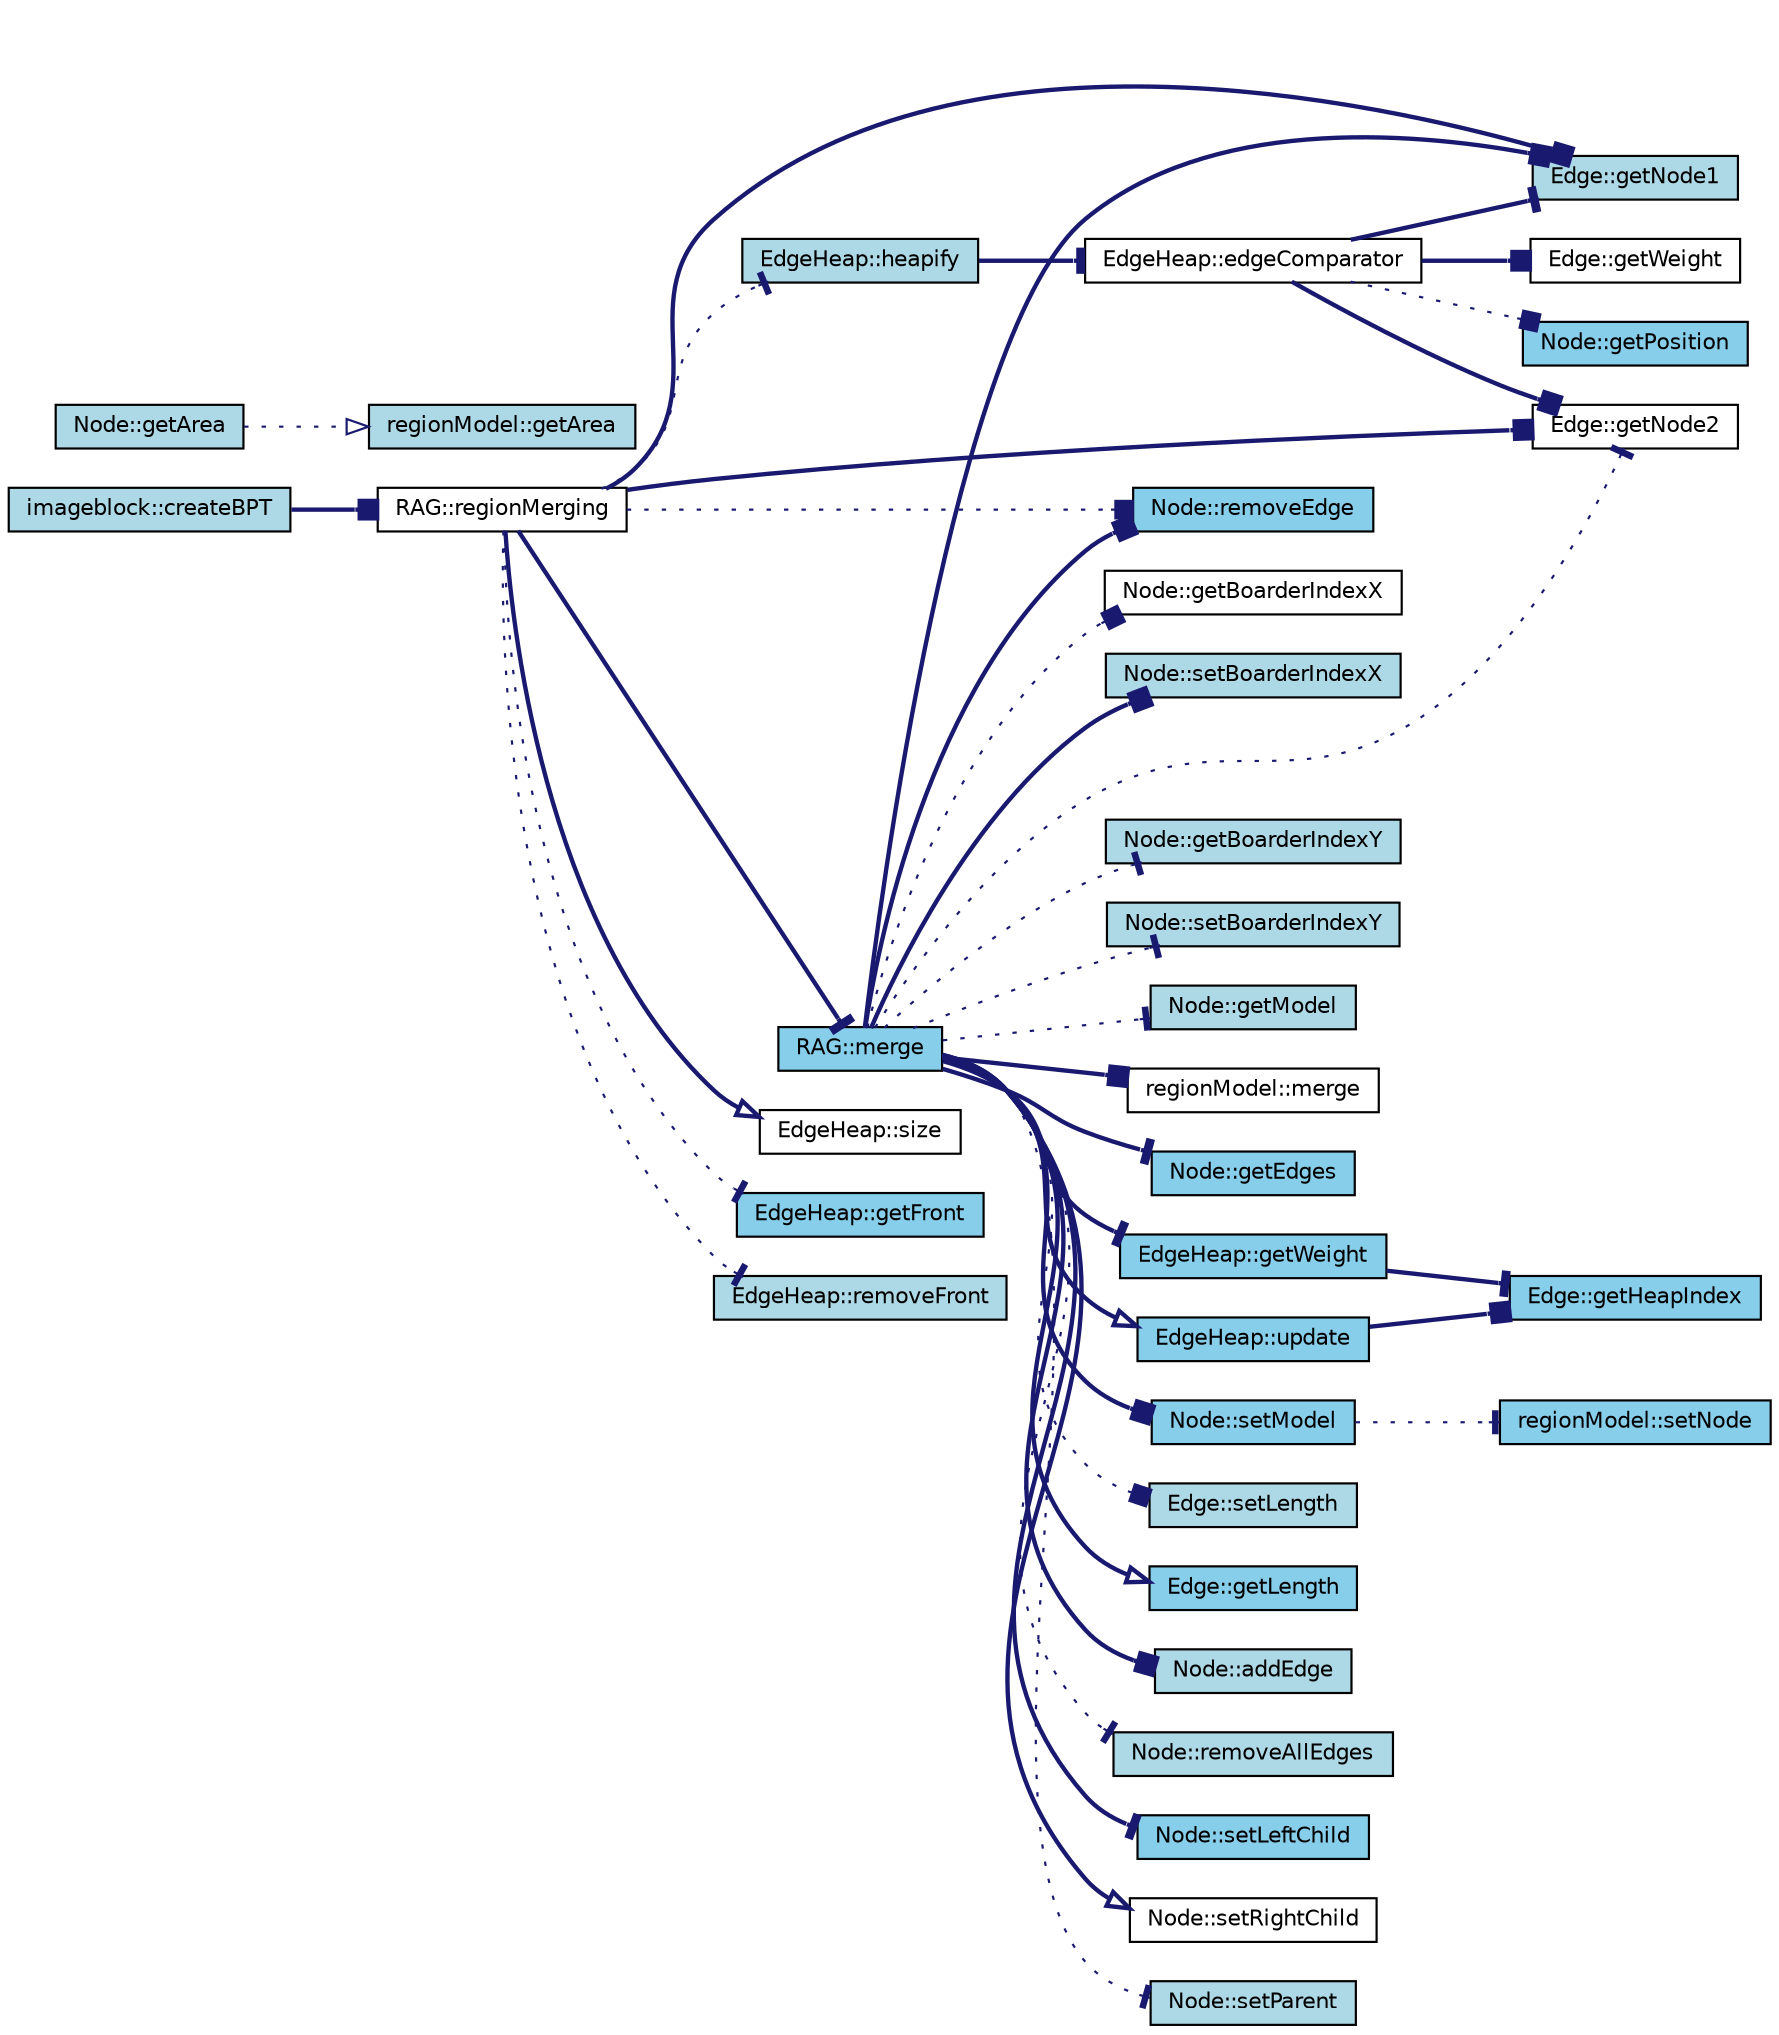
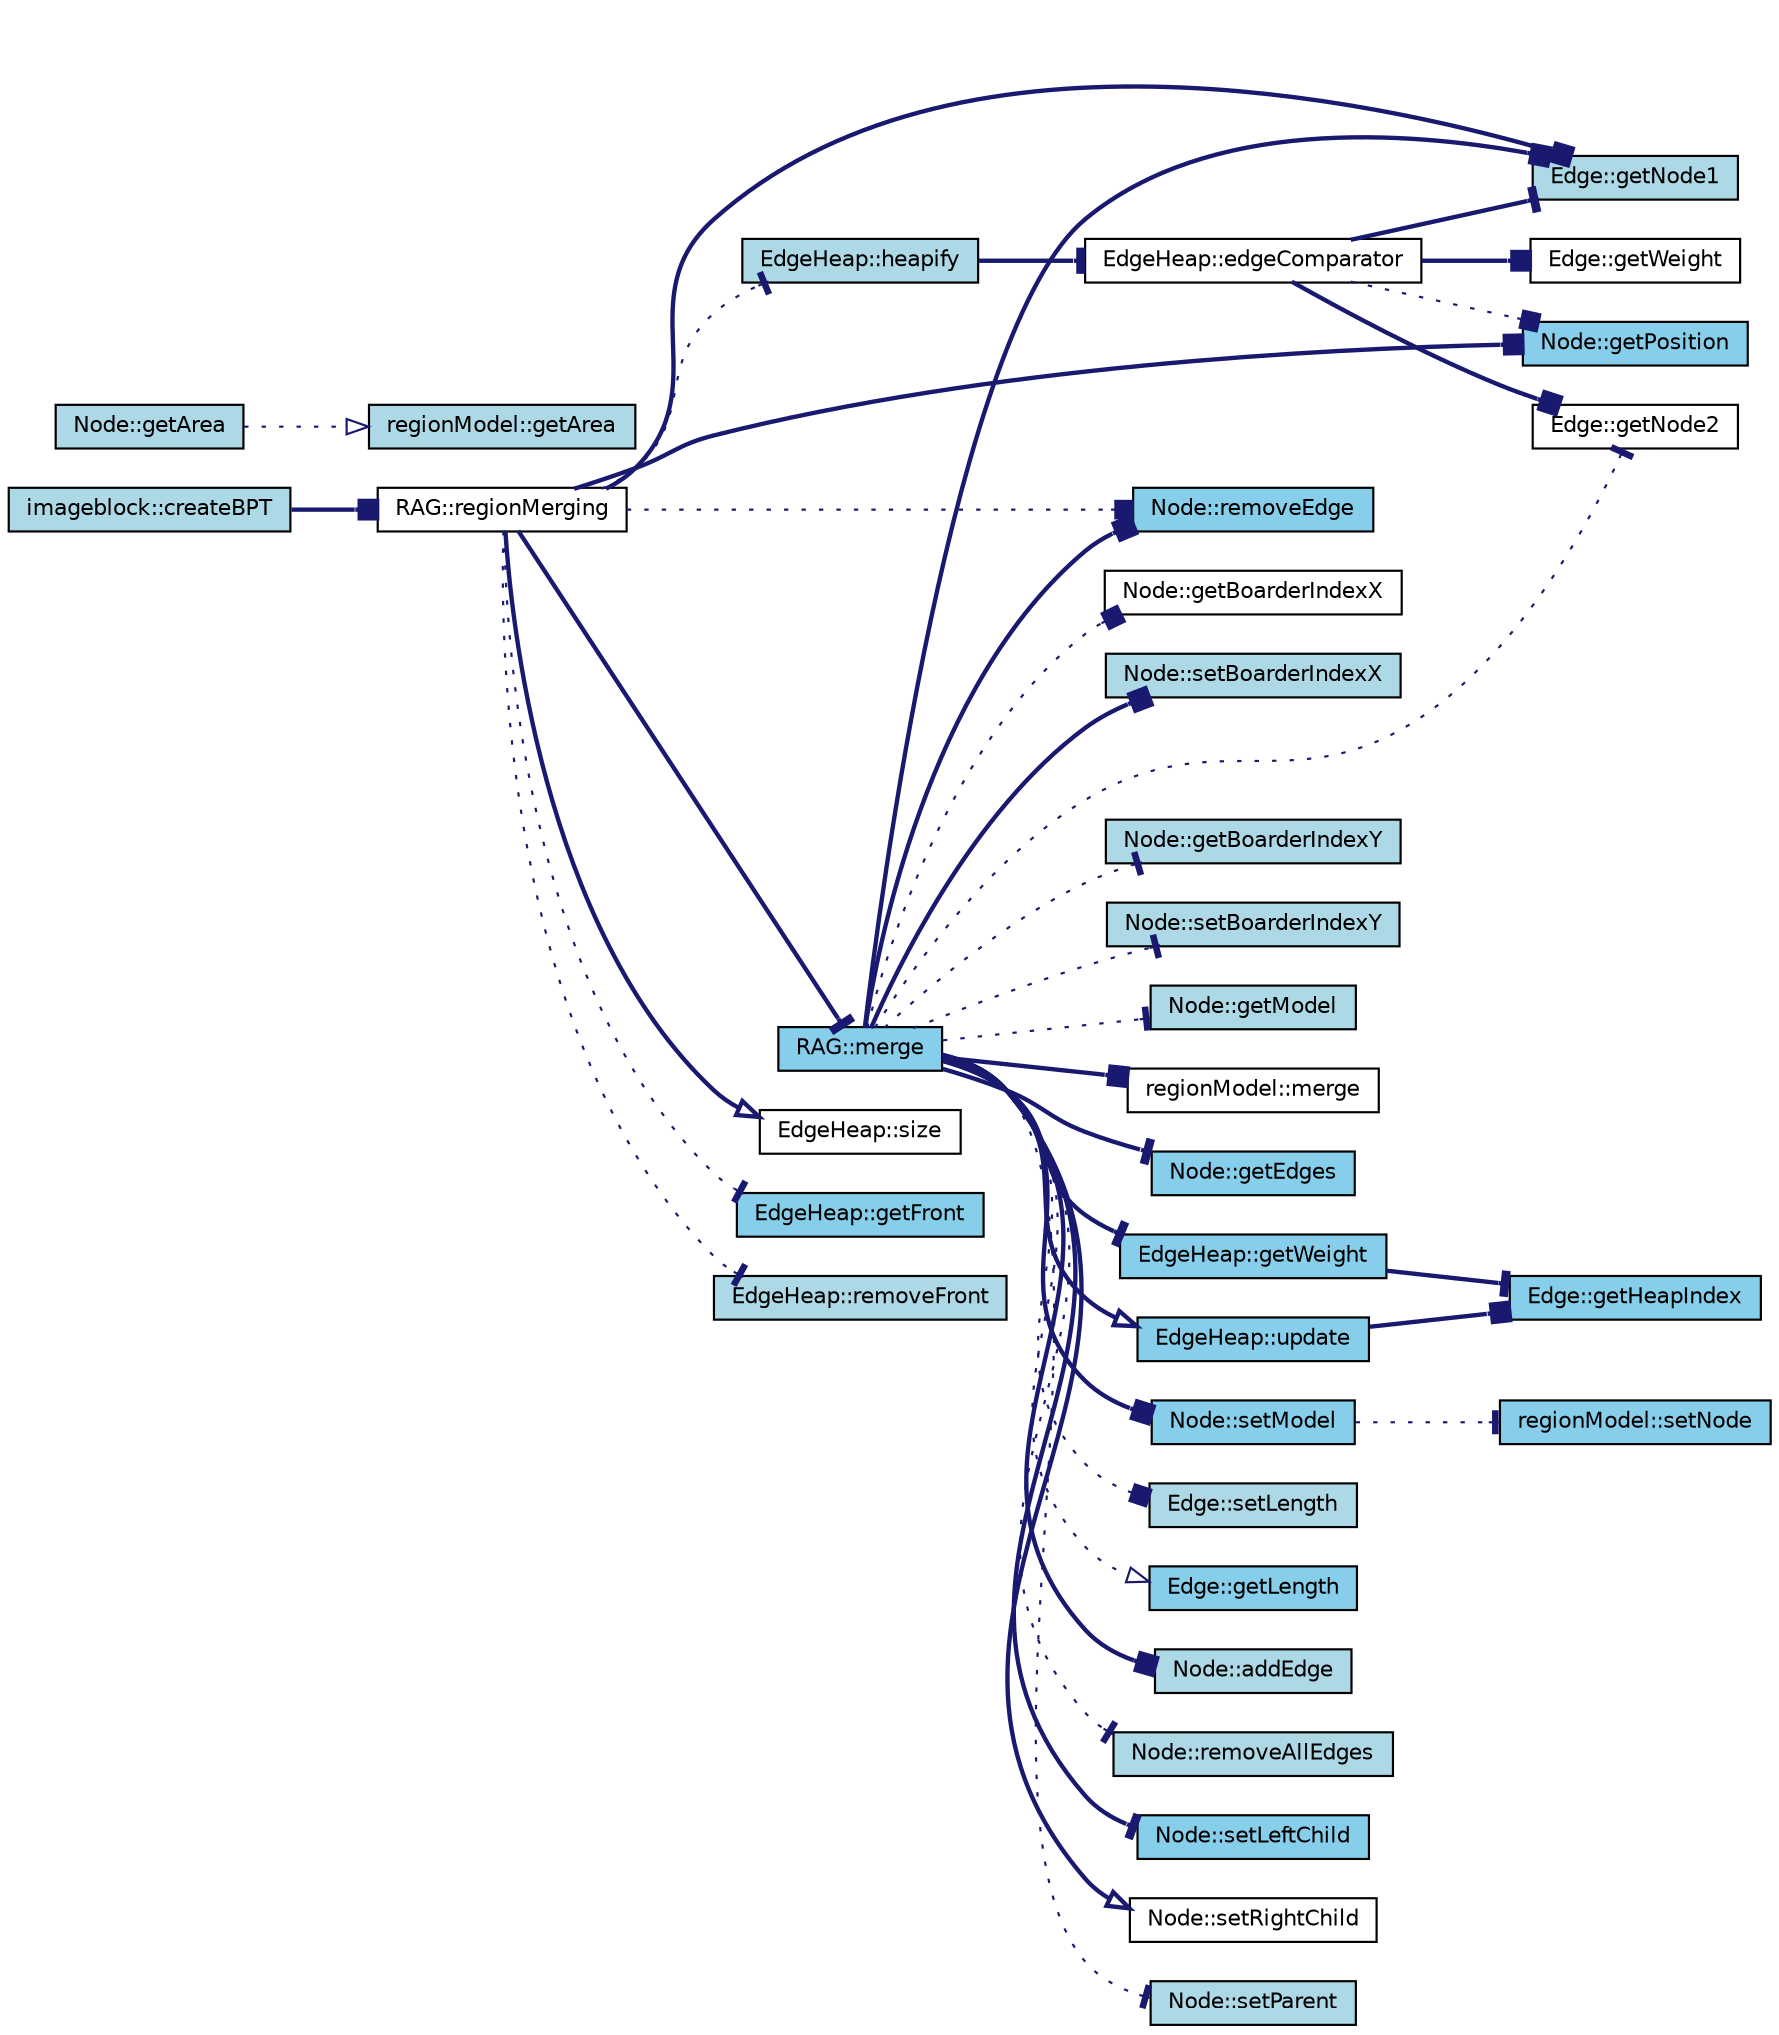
edge "RAG::regionMerging" -> "Edge::getNode2": now "RAG::regionMerging" -> "Node::getPosition"
edge "RAG::merge" -> "Edge::getLength": style bold -> dotted
